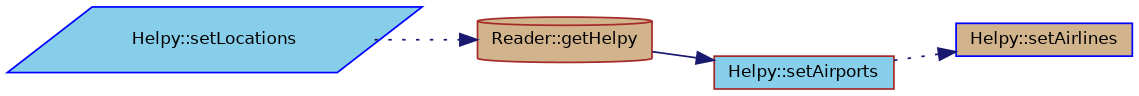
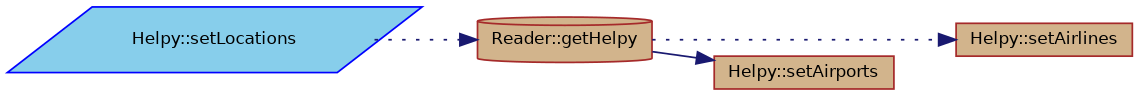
node "Helpy::setAirlines": color blue -> brown
edge "Helpy::setAirports" -> "Helpy::setAirlines": now "Reader::getHelpy" -> "Helpy::setAirlines"
node "Helpy::setAirports": fillcolor skyblue -> tan
